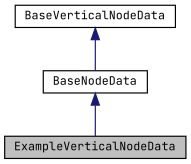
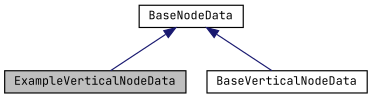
edge "BaseNodeData" -> "BaseVerticalNodeData": reversed
